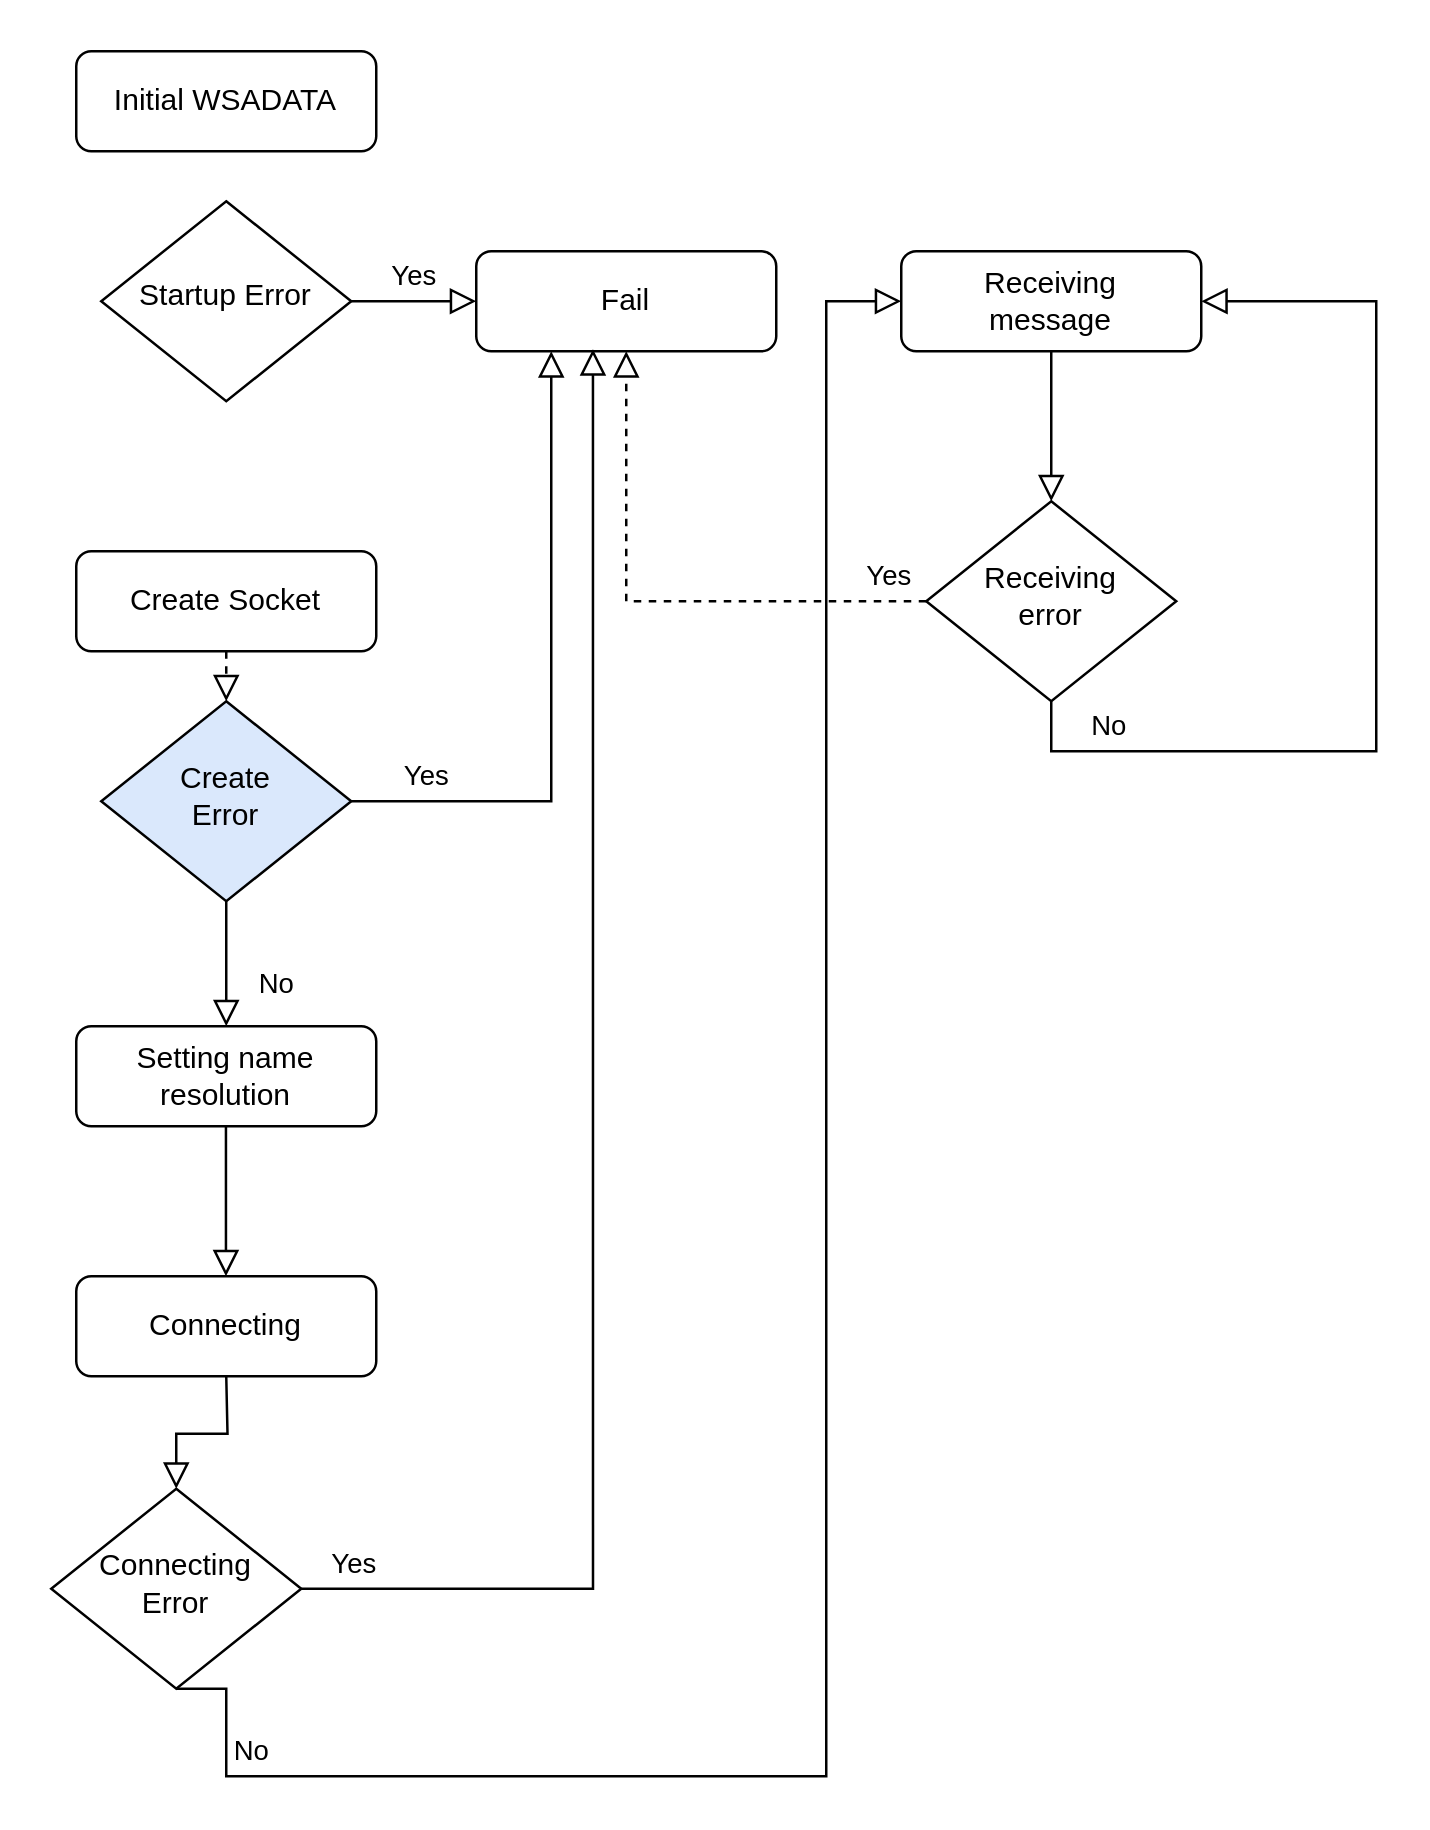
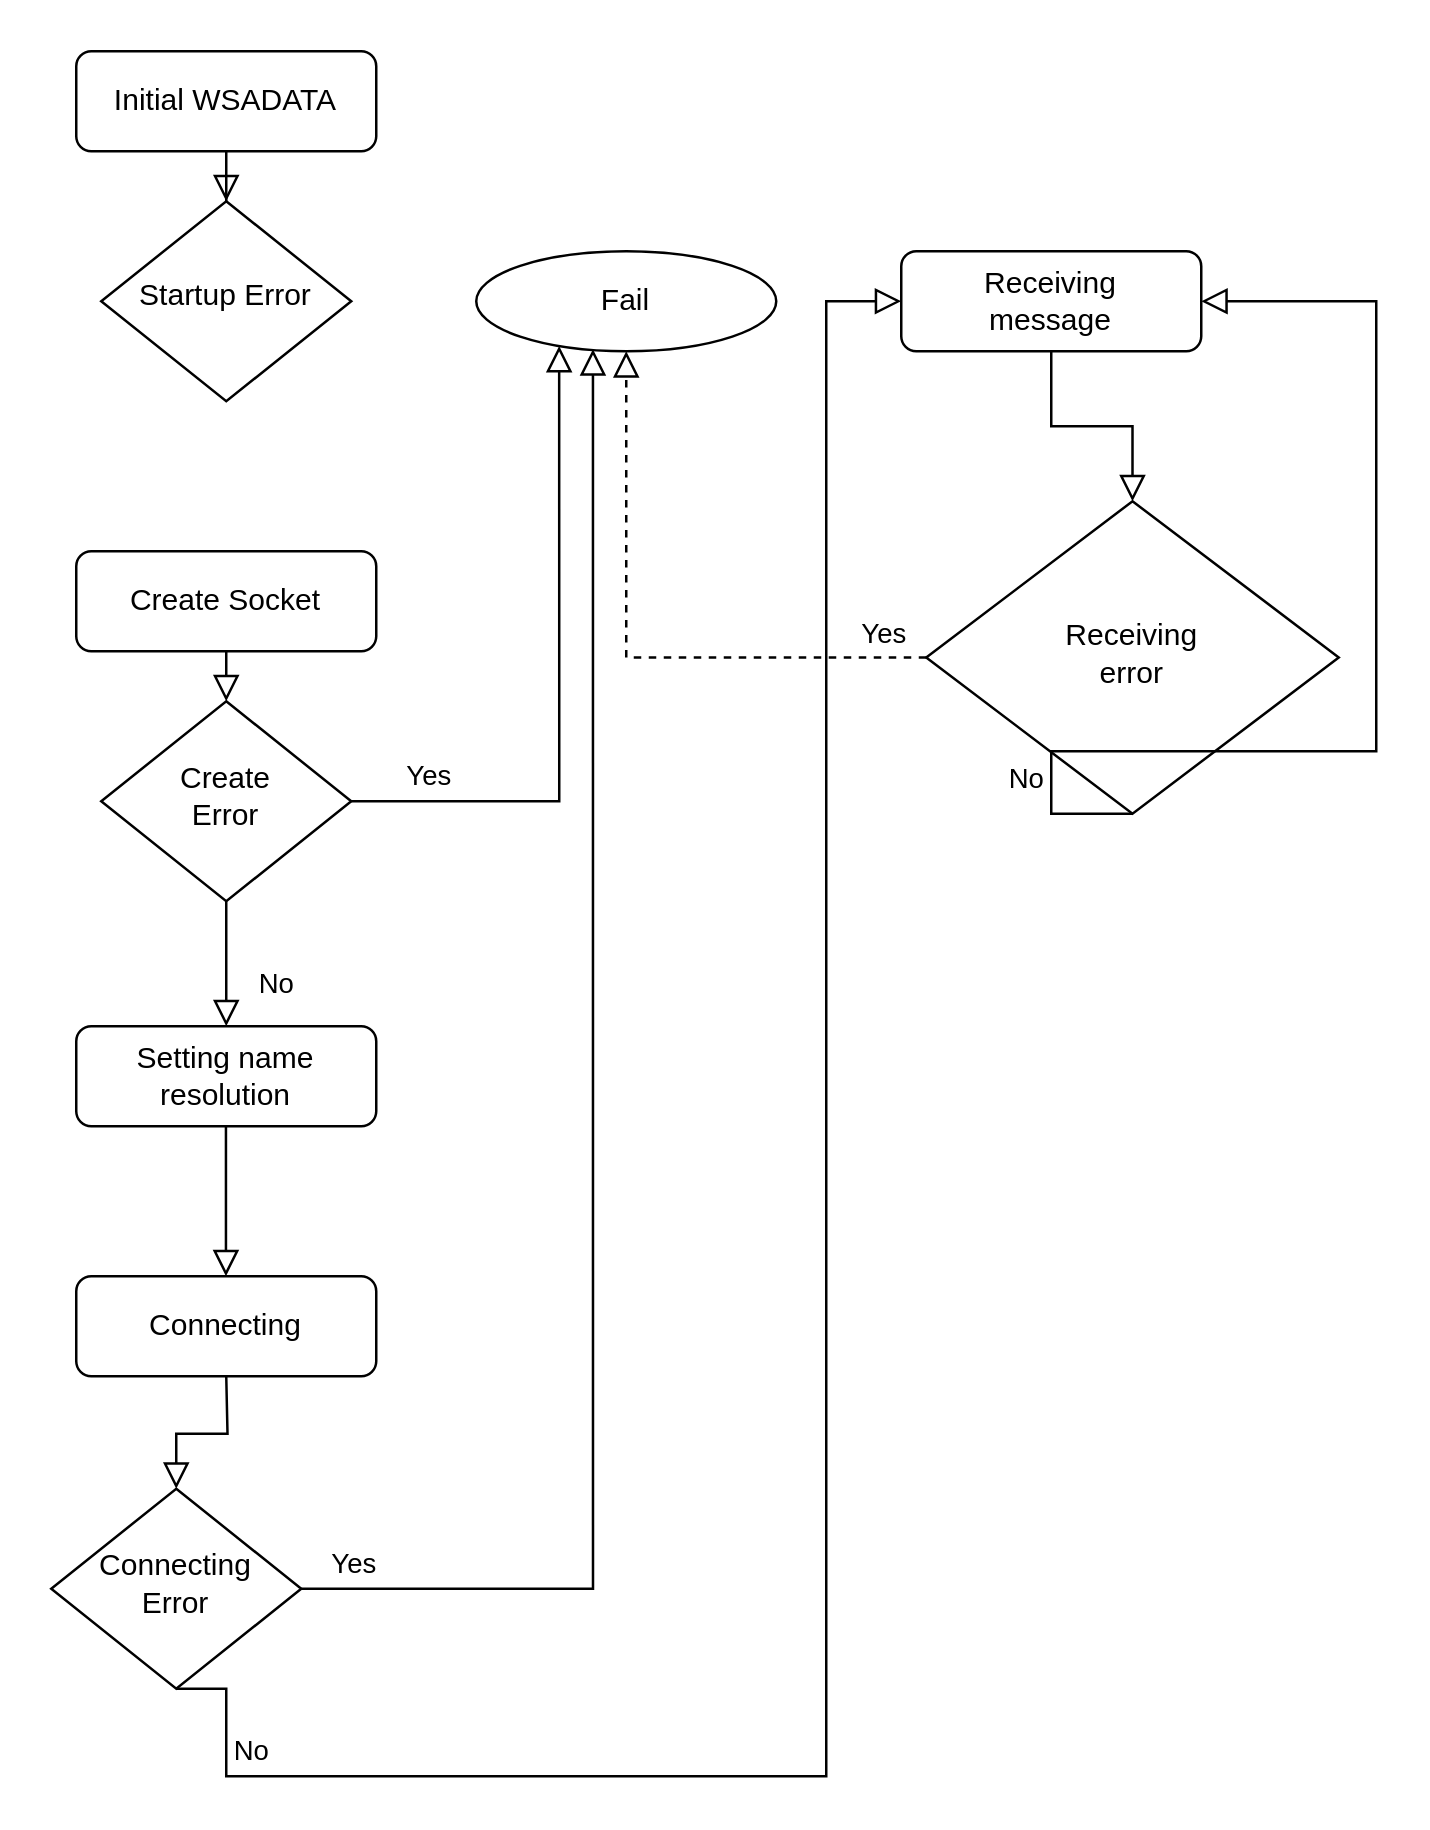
edge "Initial WSADATA" -> "Startup Error": added
edge "Startup Error" -> "Fail": removed, label "Yes"
node "Fail": shape rounded rectangle -> ellipse
node "Receiving error": size 250x200 -> 413x313
edge "Create Socket" -> "Create Error": style dashed -> solid
node "Create Error": fillcolor #dae8fc -> #ffffff
